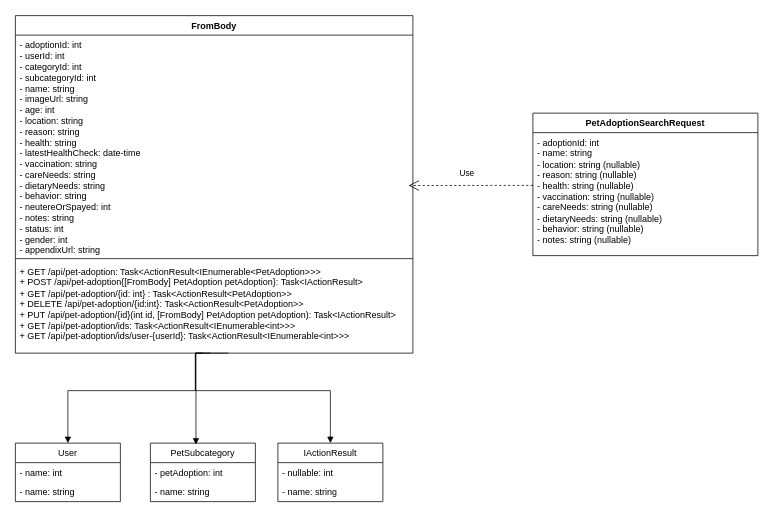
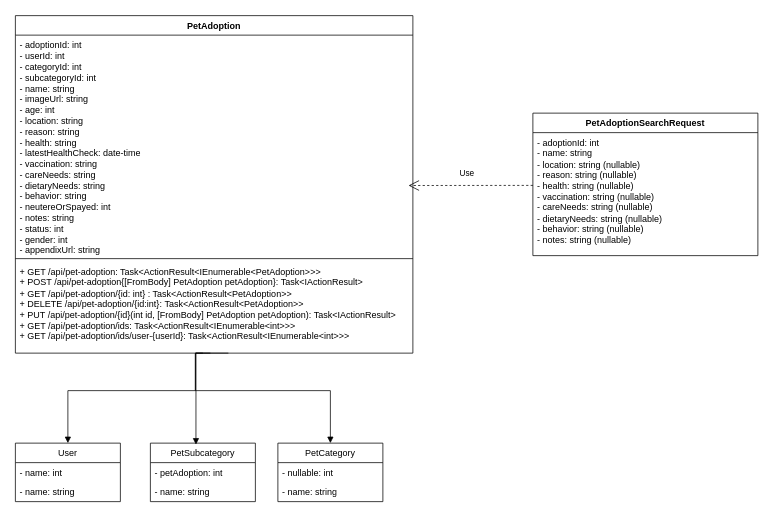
node "FromBody": label "FromBody" -> "PetAdoption"
node "IActionResult": label "IActionResult" -> "PetCategory"
